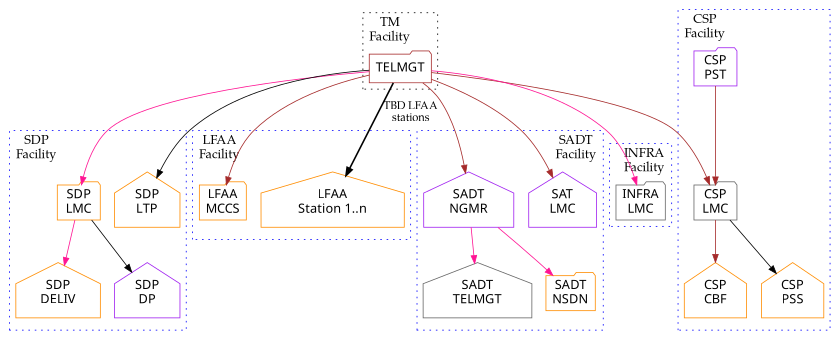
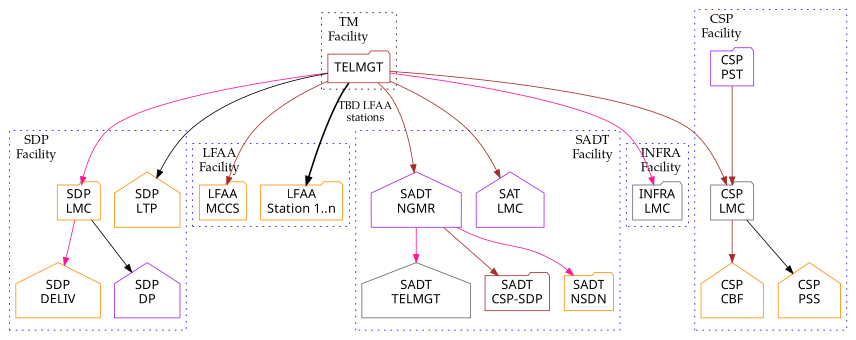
node "LFAA Station 1..n": shape house -> folder
node "SADT CSP-SDP": added
